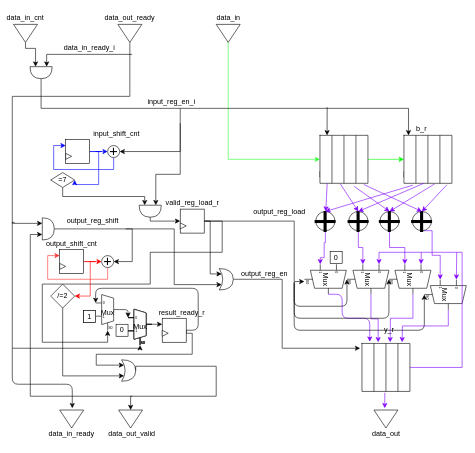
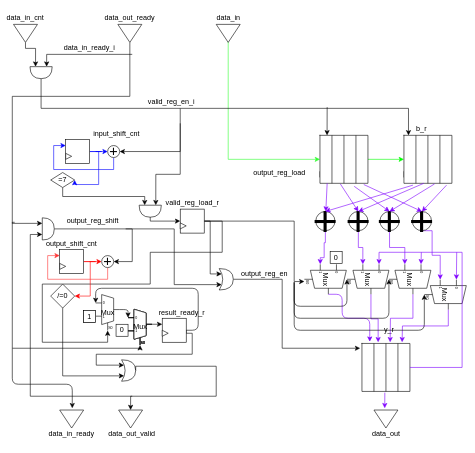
node "input_reg_en_i": label "input_reg_en_i" -> "valid_reg_en_i"
node "output_reg_load": moved (279, 212) -> (279, 173)
node "/=2": label "/=2" -> "/=0"
